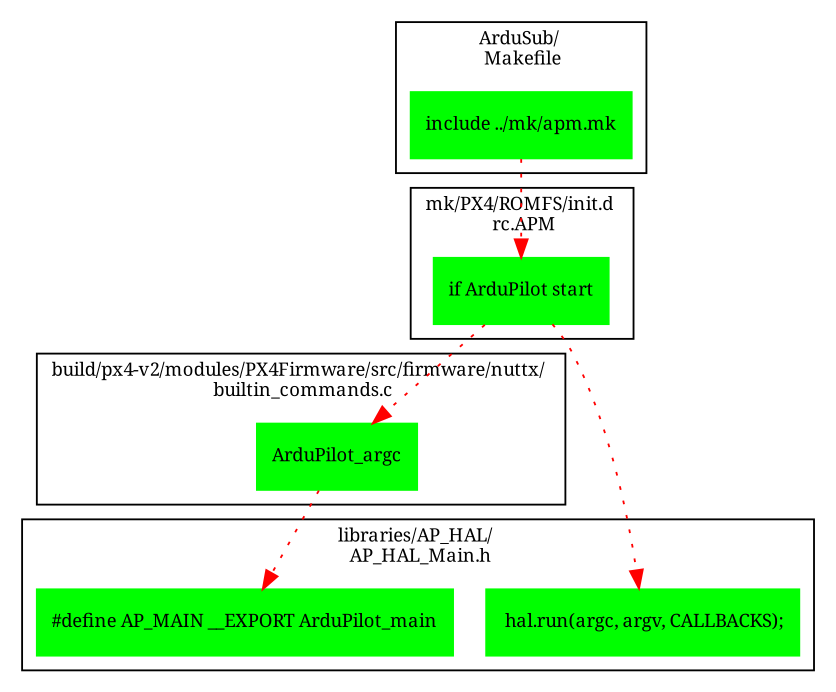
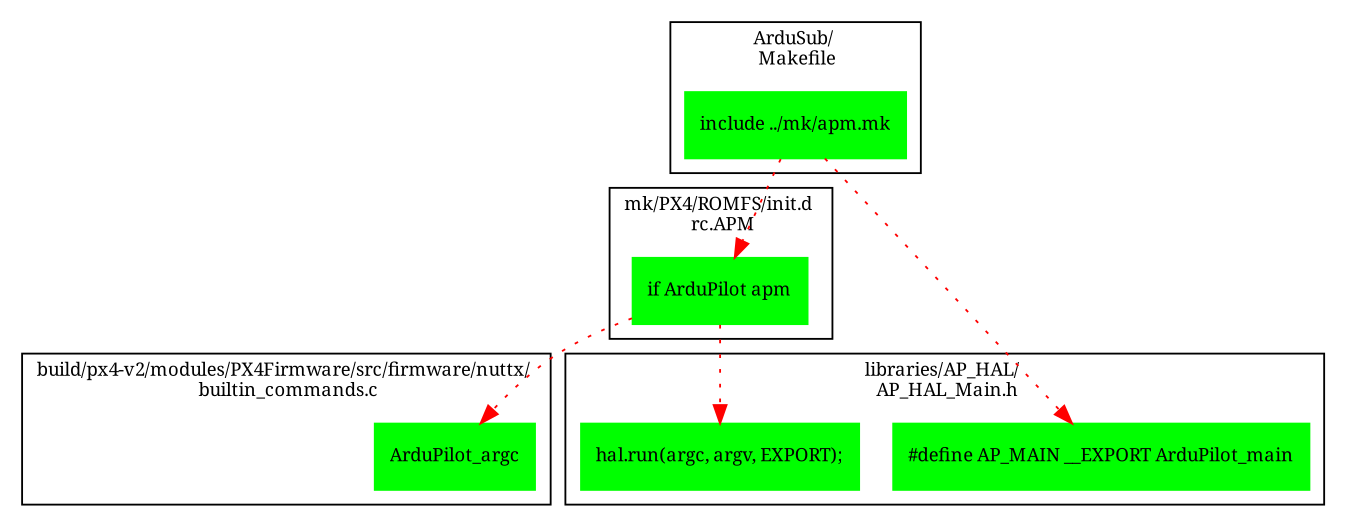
node "if ArduPilot start": label "if ArduPilot start" -> "if ArduPilot apm"
edge "ArduPilot_argc" -> "#define AP_MAIN __EXPORT ArduPilot_main": now "include ../mk/apm.mk" -> "#define AP_MAIN __EXPORT ArduPilot_main"
node "hal.run(argc, argv, CALLBACKS);": label "hal.run(argc, argv, CALLBACKS);" -> "hal.run(argc, argv, EXPORT);"
